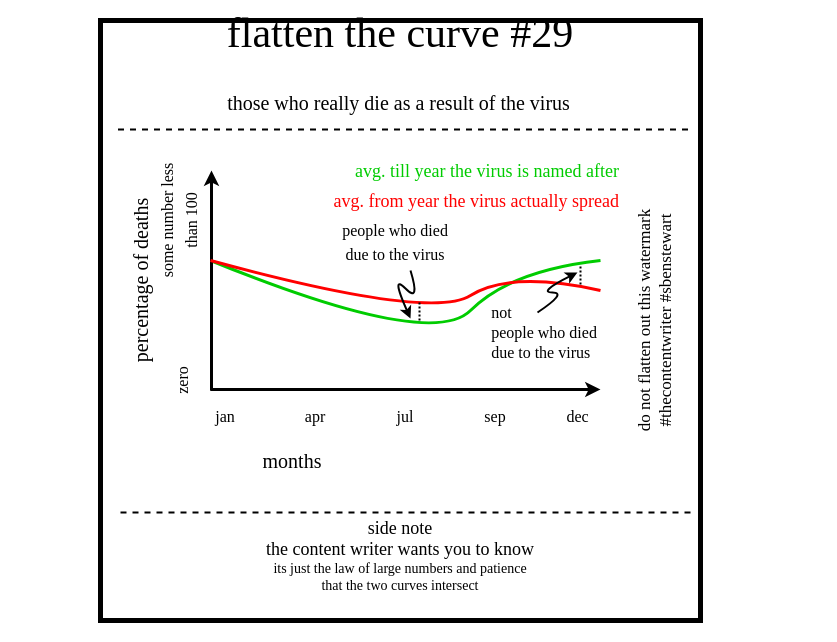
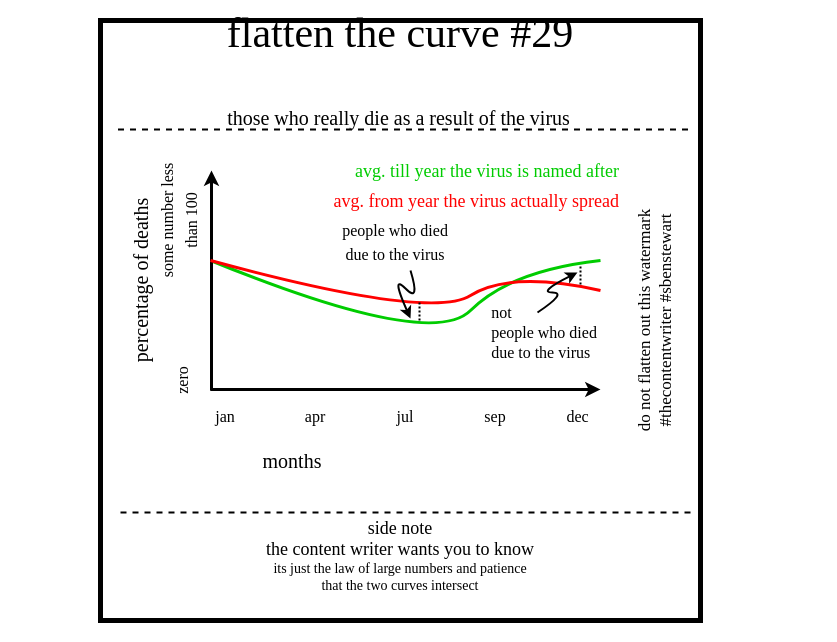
node "those who really die as a result of the virus": moved (399, 103) -> (399, 118)
